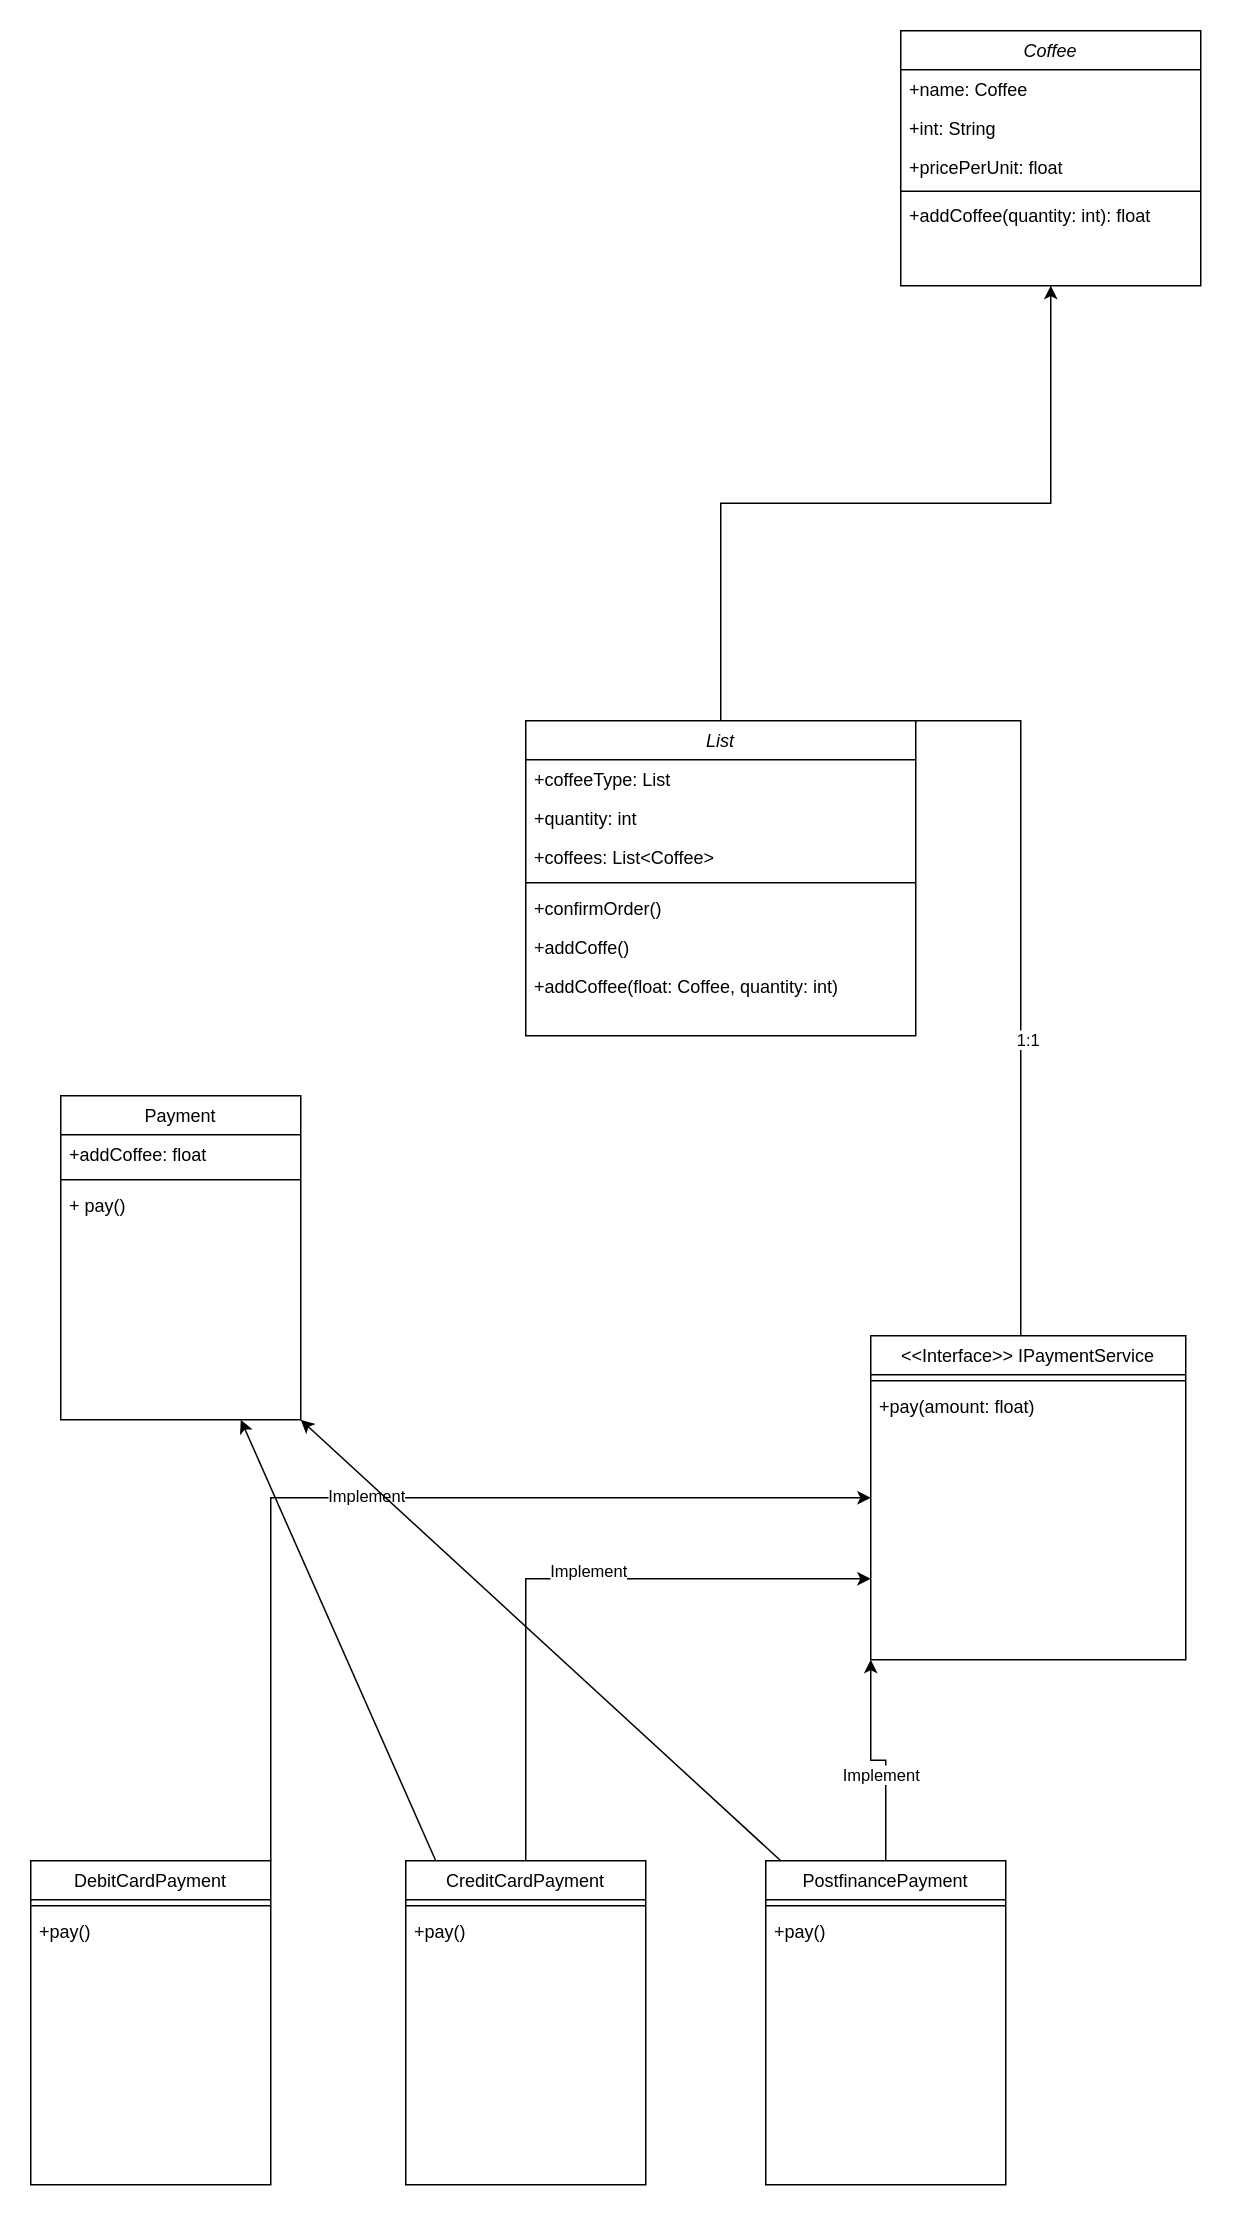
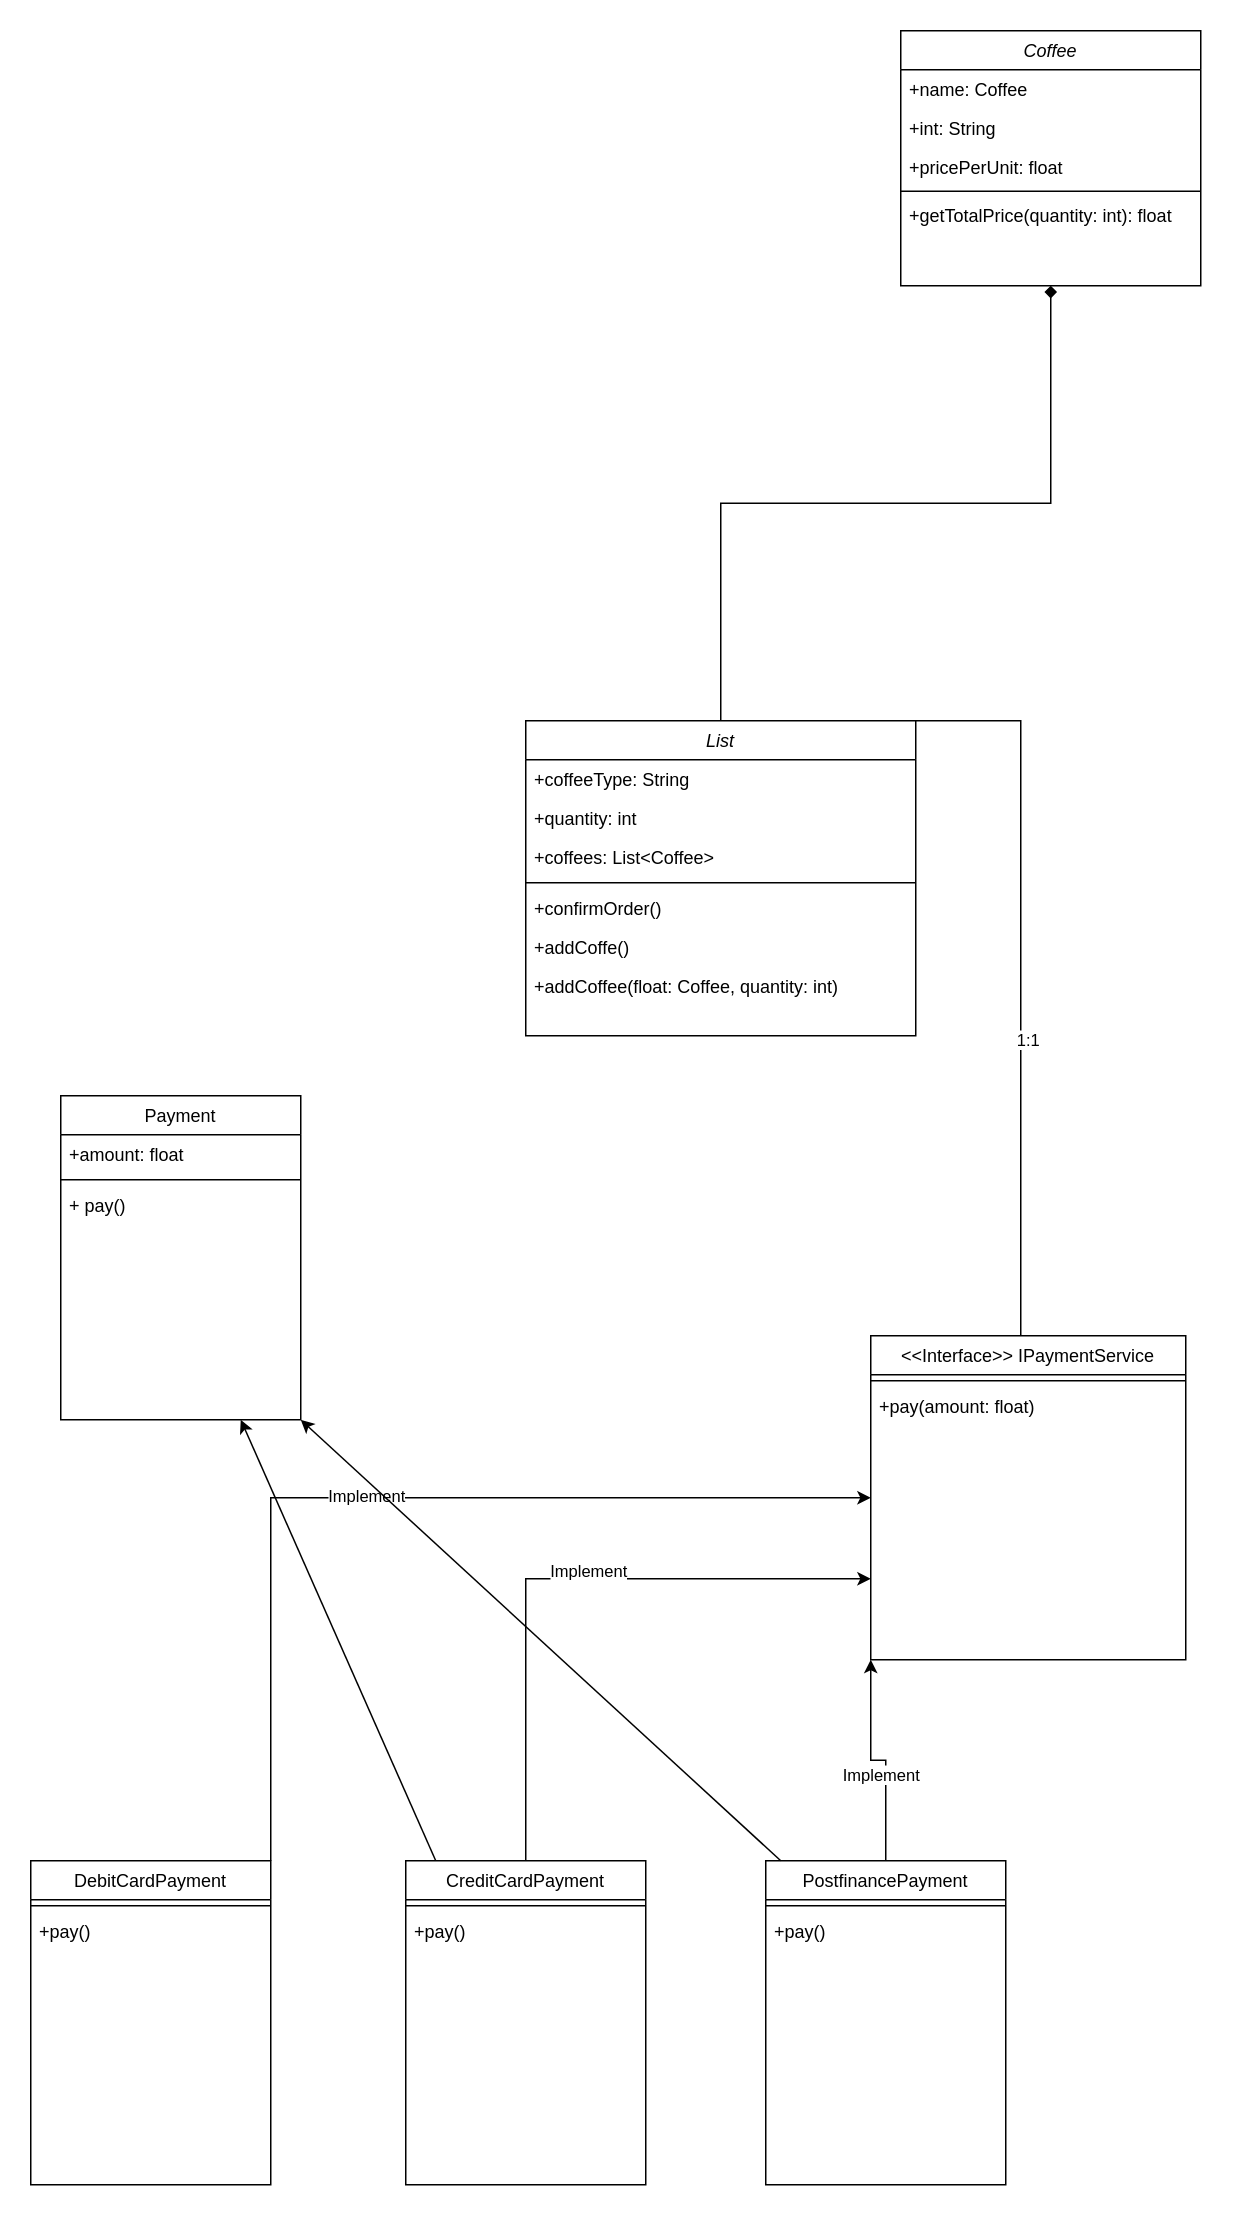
node "+addCoffee(quantity: int): float": label "+addCoffee(quantity: int): float" -> "+getTotalPrice(quantity: int): float"
edge "List" -> "Coffee": arrowhead classic -> diamond
node "+coffeeType: List": label "+coffeeType: List" -> "+coffeeType: String"
node "+addCoffee: float": label "+addCoffee: float" -> "+amount: float"
